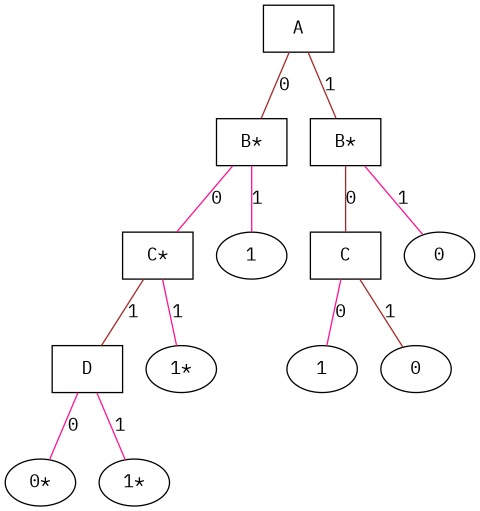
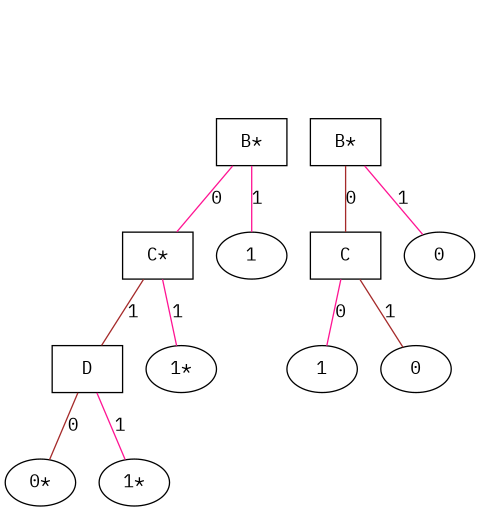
node "A": removed
edge "D" -- "0*": color deeppink -> brown
